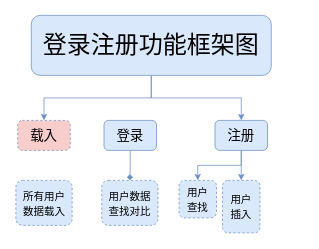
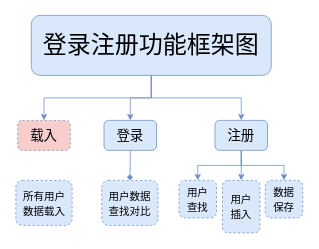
edge "登录注册功能框架图" -> "登录": added
edge "注册" -> "数据 保存": added
node "数据 保存": added
